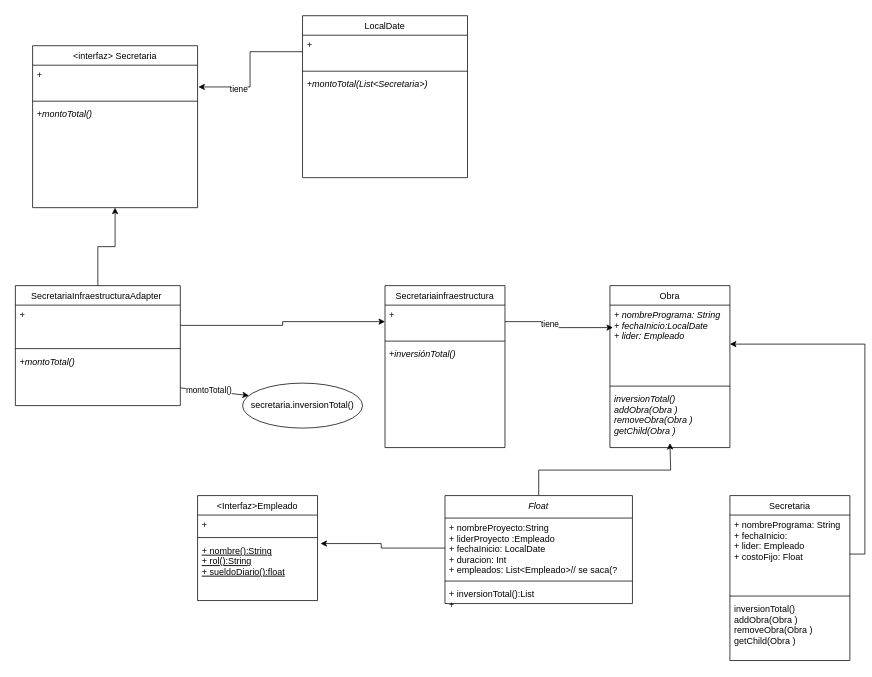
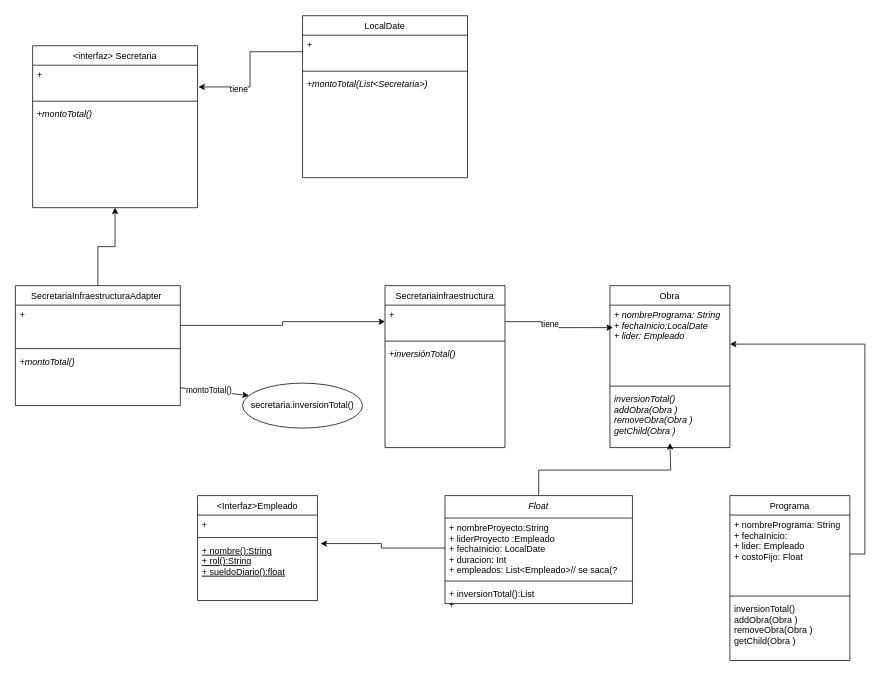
node "Secretaria": label "Secretaria" -> "Programa"
